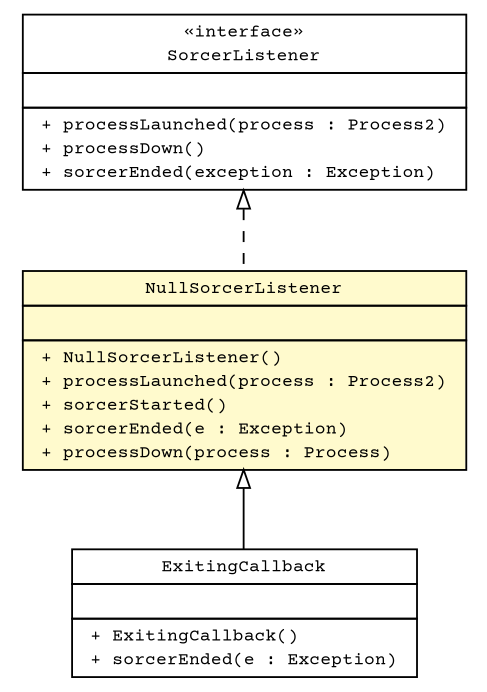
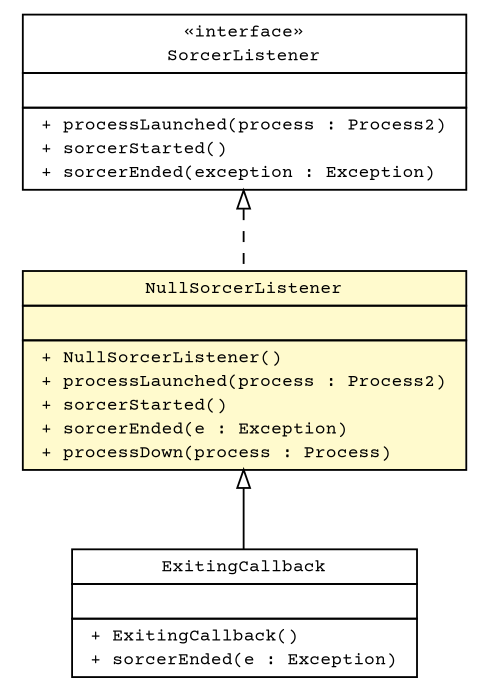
node "SorcerListener": text "+ processDown()" -> "+ sorcerStarted()"
